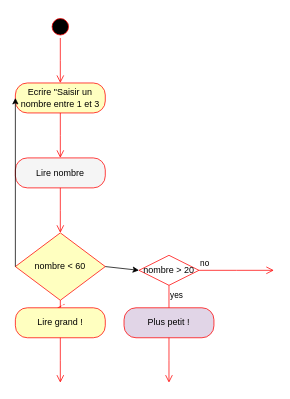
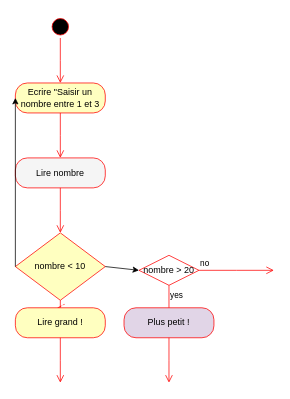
node "nombre < 60": label "nombre < 60" -> "nombre < 10"
